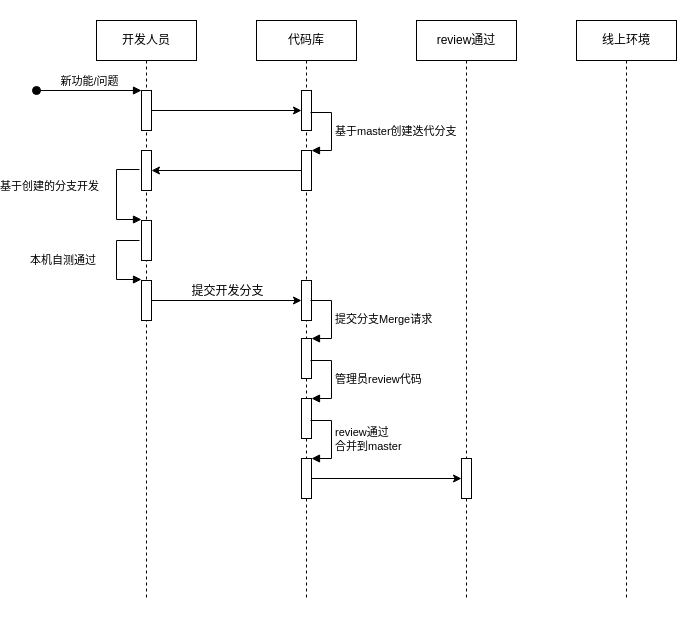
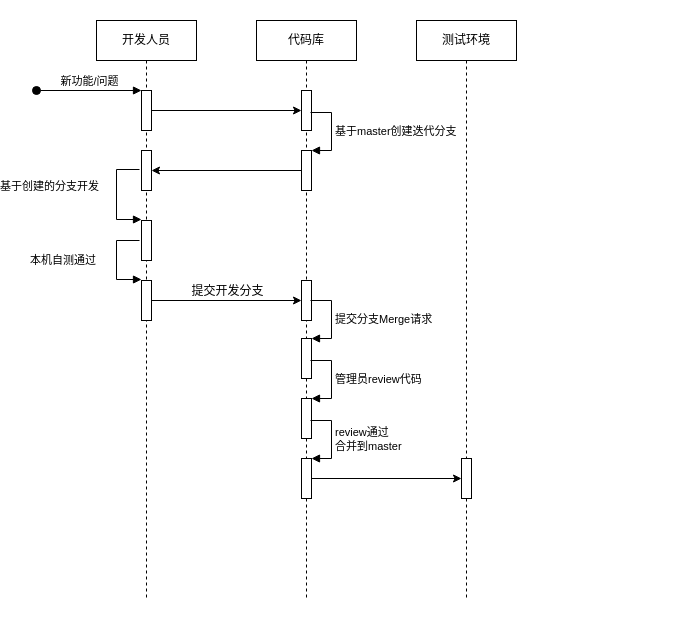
node "review通过": label "review通过" -> "测试环境"
node "线上环境": removed
